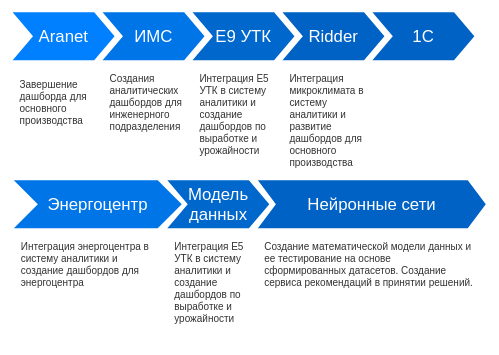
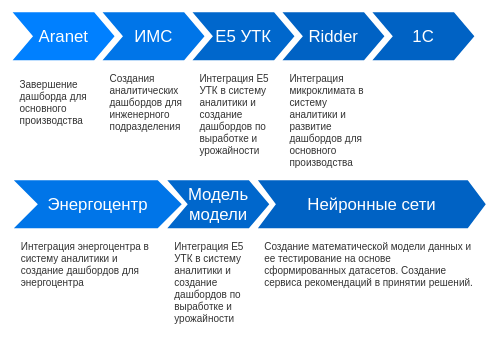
node "Е9 УТК": label "Е9 УТК" -> "Е5 УТК"
node "Модель данных": label "Модель данных" -> "Модель модели"
